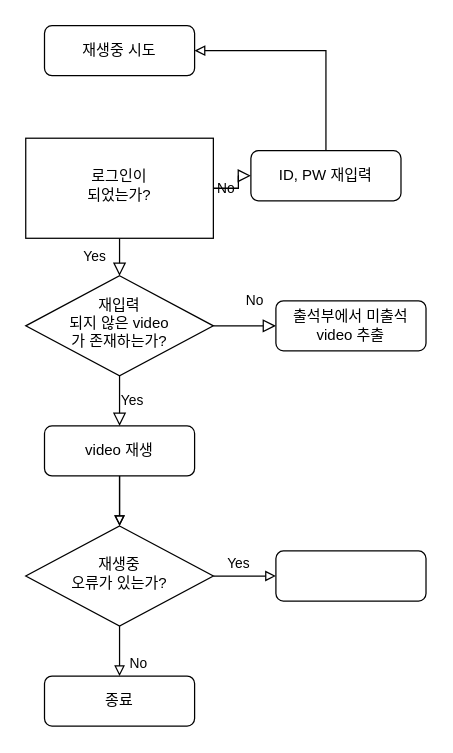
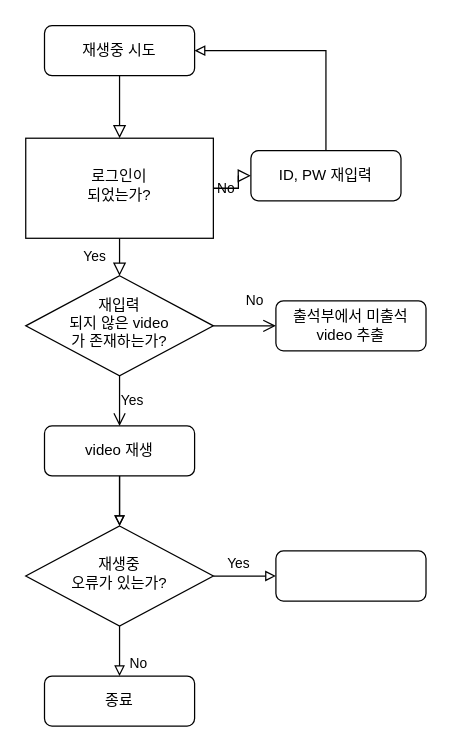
edge "재생중 시도" -> "로그인이 되었는가?": added
edge "재입력 되지 않은 video 가 존재하는가?" -> "출석부에서 미출석 video 추출": arrowhead block -> open
edge "재입력 되지 않은 video 가 존재하는가?" -> "video 재생": arrowhead block -> open
